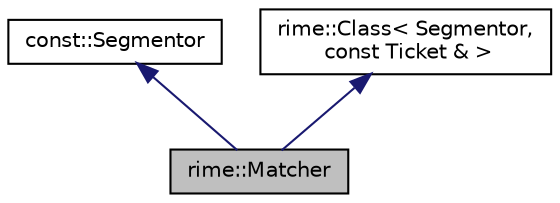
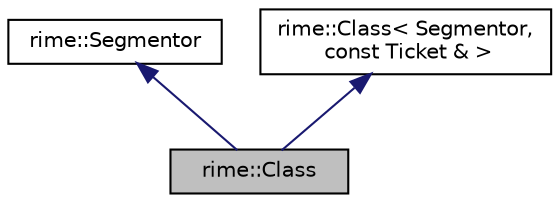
node "const::Segmentor": label "const::Segmentor" -> "rime::Segmentor"
node "rime::Matcher": label "rime::Matcher" -> "rime::Class"
